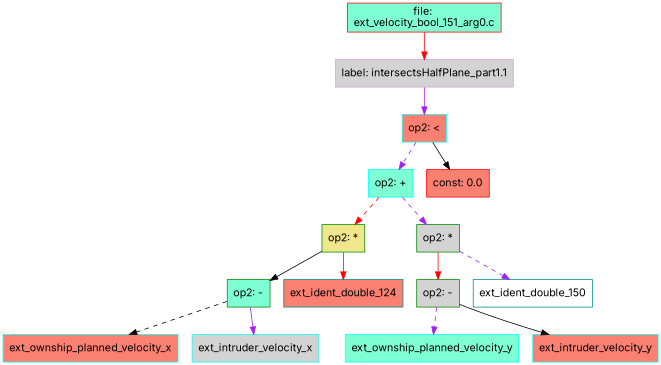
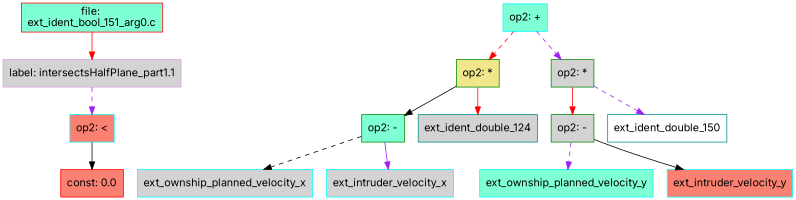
node "file: ext_velocity_bool_151_arg0.c": label "file: ext_velocity_bool_151_arg0.c" -> "file: ext_ident_bool_151_arg0.c"
edge "label: intersectsHalfPlane_part1.1" -> "op2: <": style solid -> dashed
edge "op2: <" -> "op2: +": removed
node "ext_ident_double_124": fillcolor salmon -> lightgrey
node "ext_ownship_planned_velocity_x": fillcolor salmon -> lightgrey
